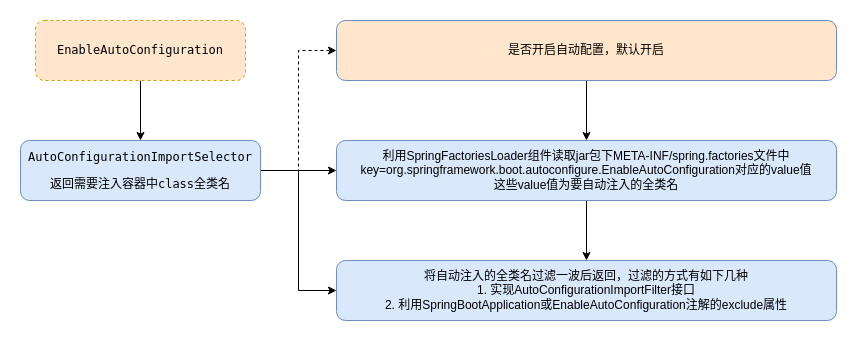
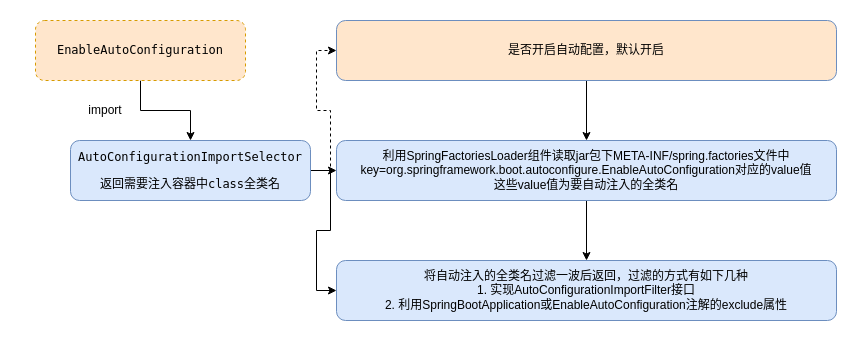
node "import": added
node "AutoConfigurationImportSelector返回需要注入容器中class全类名": moved (141, 171) -> (191, 171)
